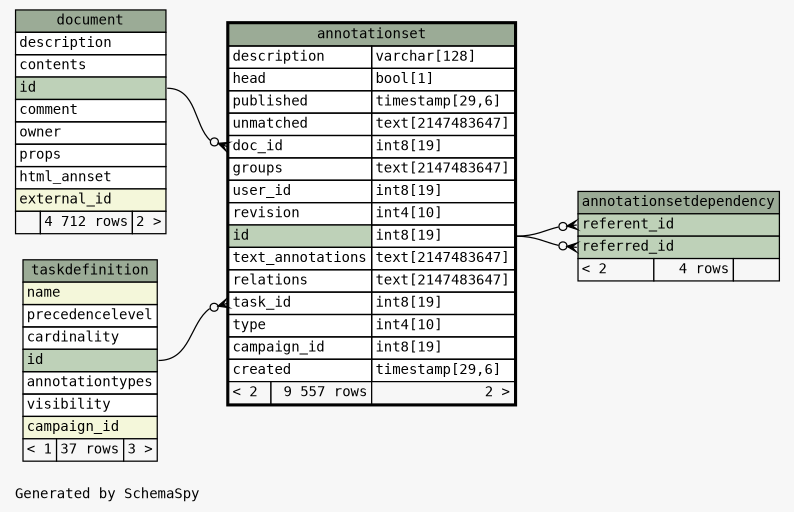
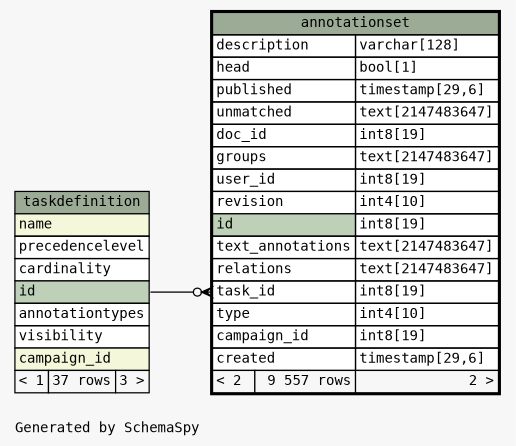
node "document": removed
node "annotationsetdependency": removed
